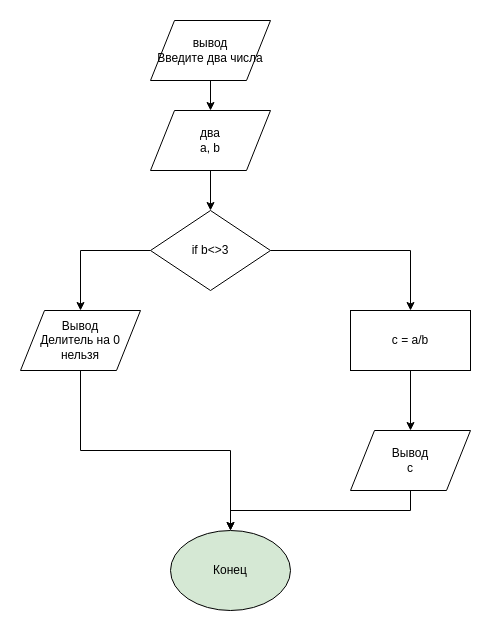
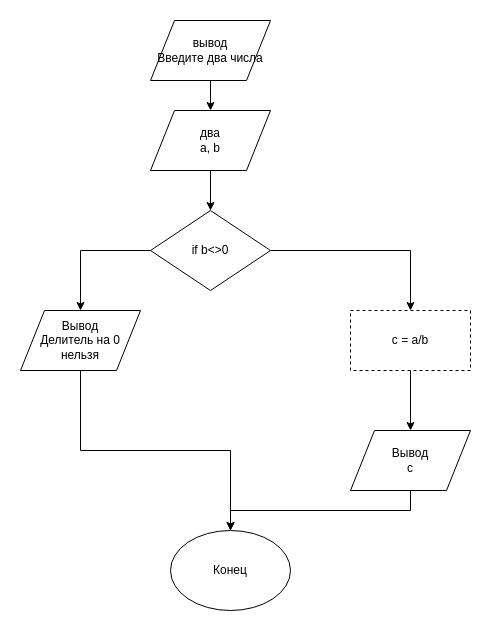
node "if b<>3": label "if b<>3" -> "if b<>0"
node "c = a/b": style solid -> dashed
node "Конец": fillcolor #d5e8d4 -> #ffffff
